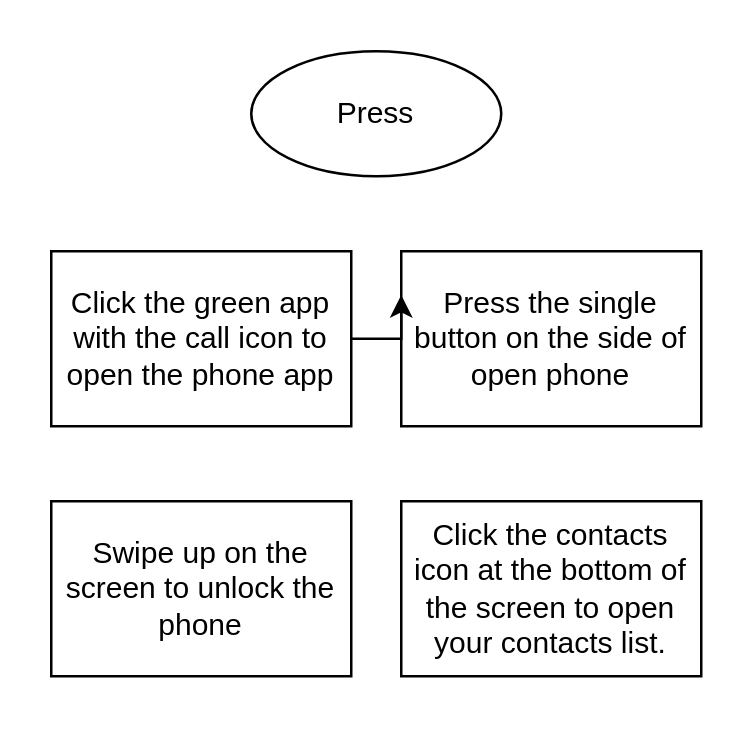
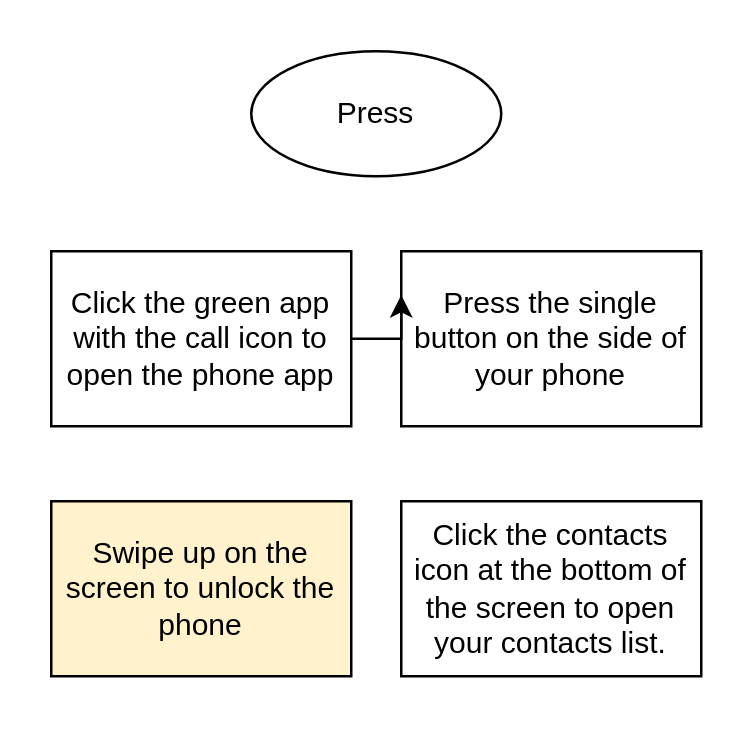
node "Press the single button on the side of open phone": label "Press the single button on the side of open phone" -> "Press the single button on the side of your phone"
node "Swipe up on the screen to unlock the phone": fillcolor #ffffff -> #fff2cc
